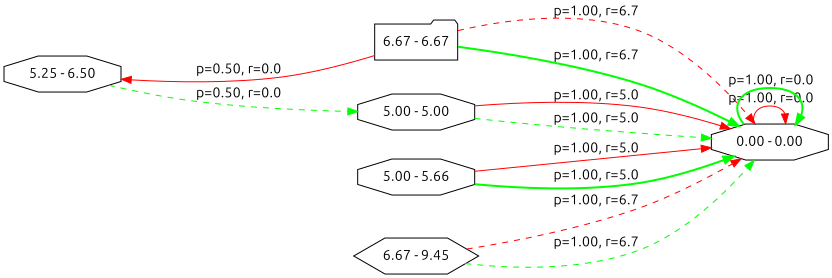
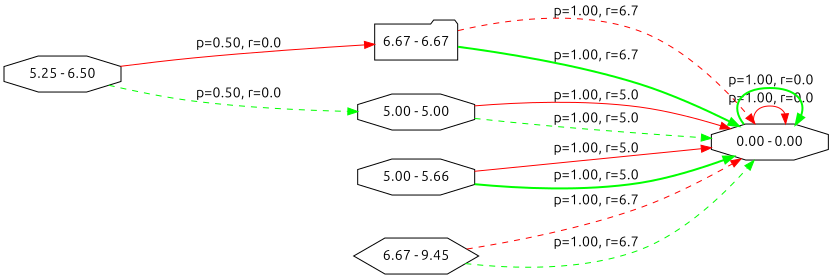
edge "6.67 - 6.67" -> "5.25 - 6.50": reversed
